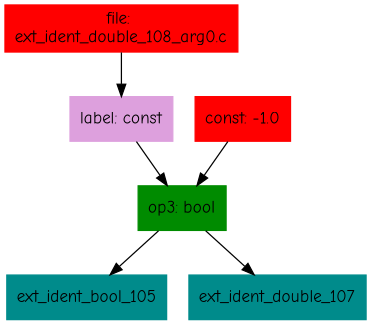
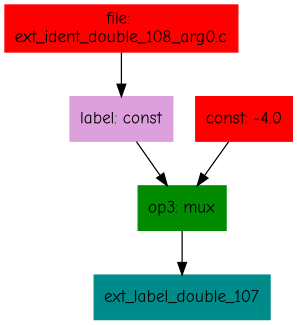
node "const: -1.0": label "const: -1.0" -> "const: -4.0"
node "op3: bool": label "op3: bool" -> "op3: mux"
node "ext_ident_bool_105": removed
node "ext_ident_double_107": label "ext_ident_double_107" -> "ext_label_double_107"
